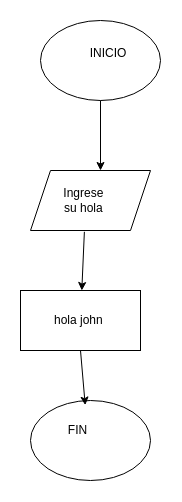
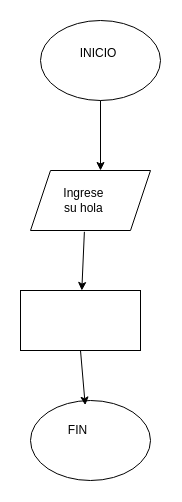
node "INICIO": moved (108, 61) -> (98, 61)
node "hola john": removed
